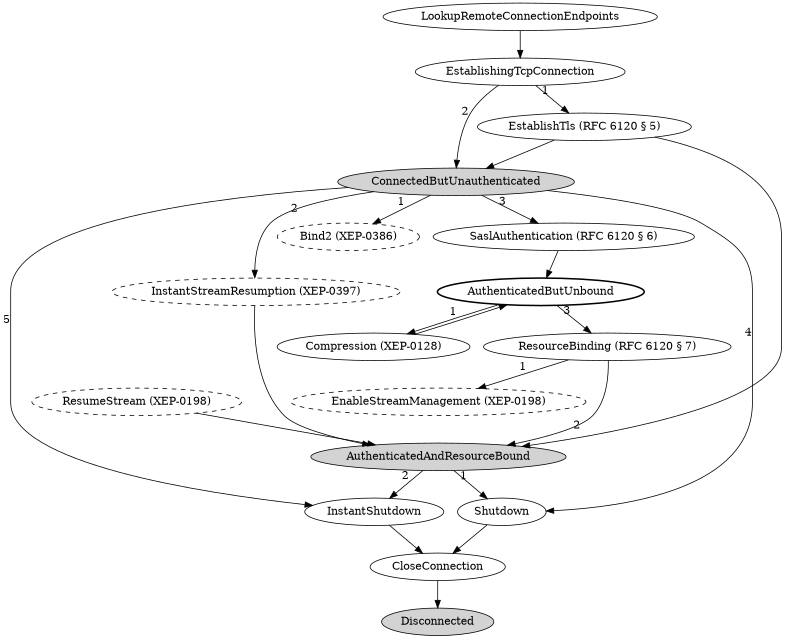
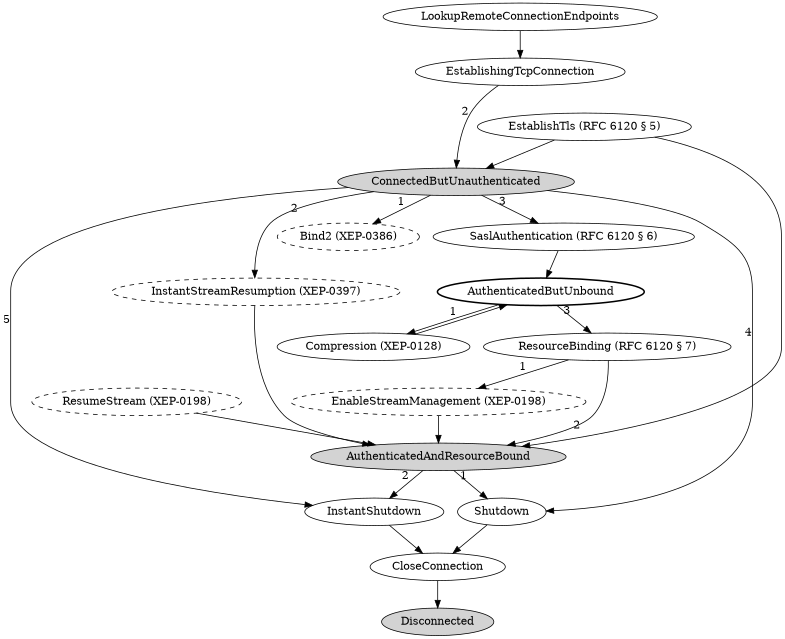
edge "EstablishingTcpConnection" -> "EstablishTls (RFC 6120 § 5)": removed, label "1"
edge "EnableStreamManagement (XEP-0198)" -> "AuthenticatedAndResourceBound": added
